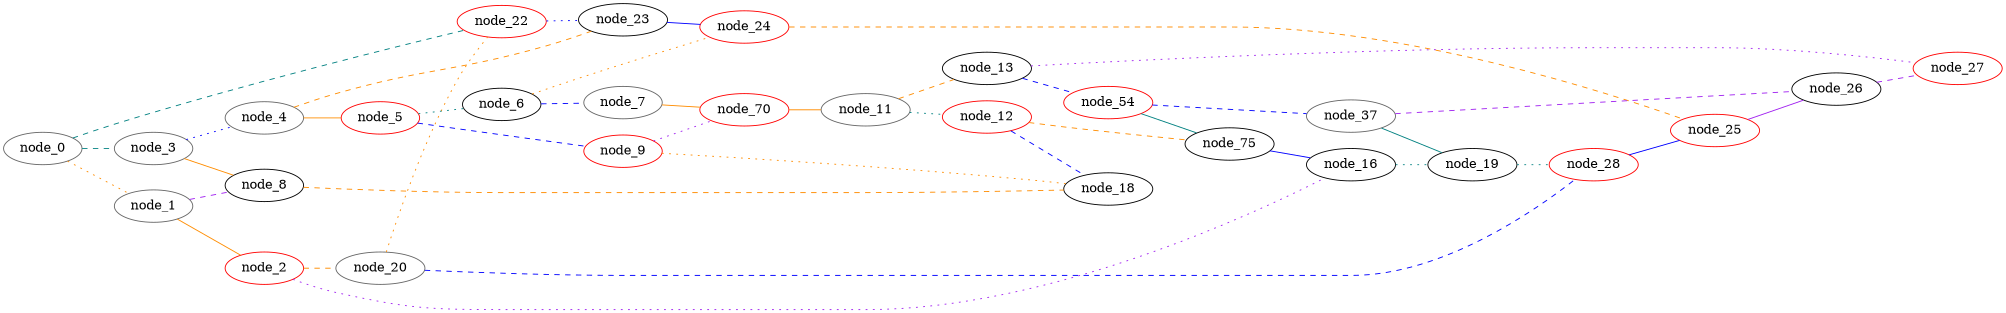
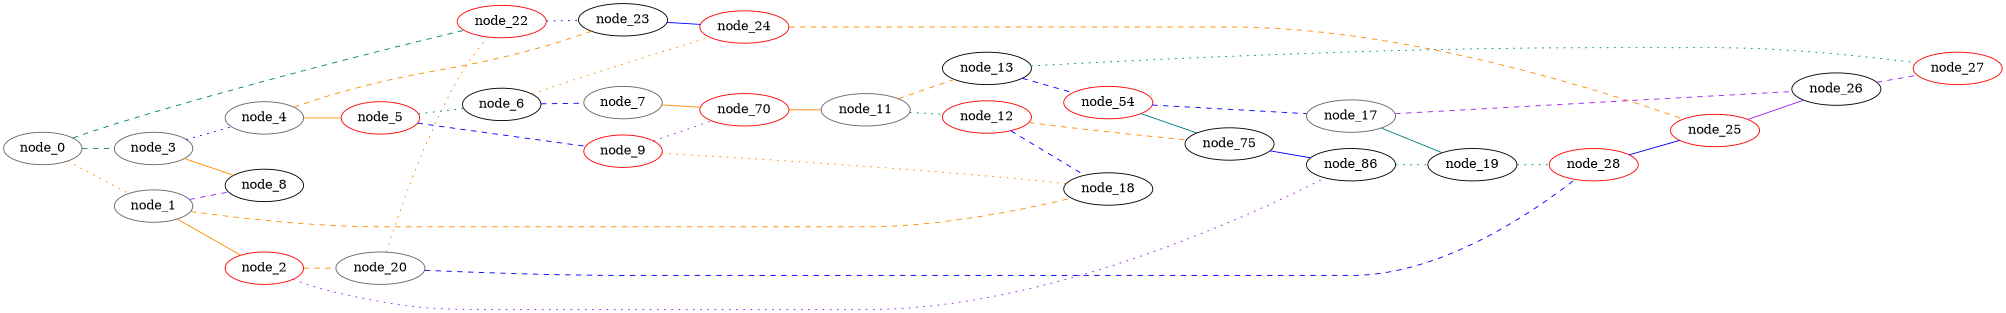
edge "node_13" -- "node_27": color purple -> teal
node "node_37": label "node_37" -> "node_17"
node "node_16": label "node_16" -> "node_86"
edge "node_8" -- "node_18": now "node_1" -- "node_18"
